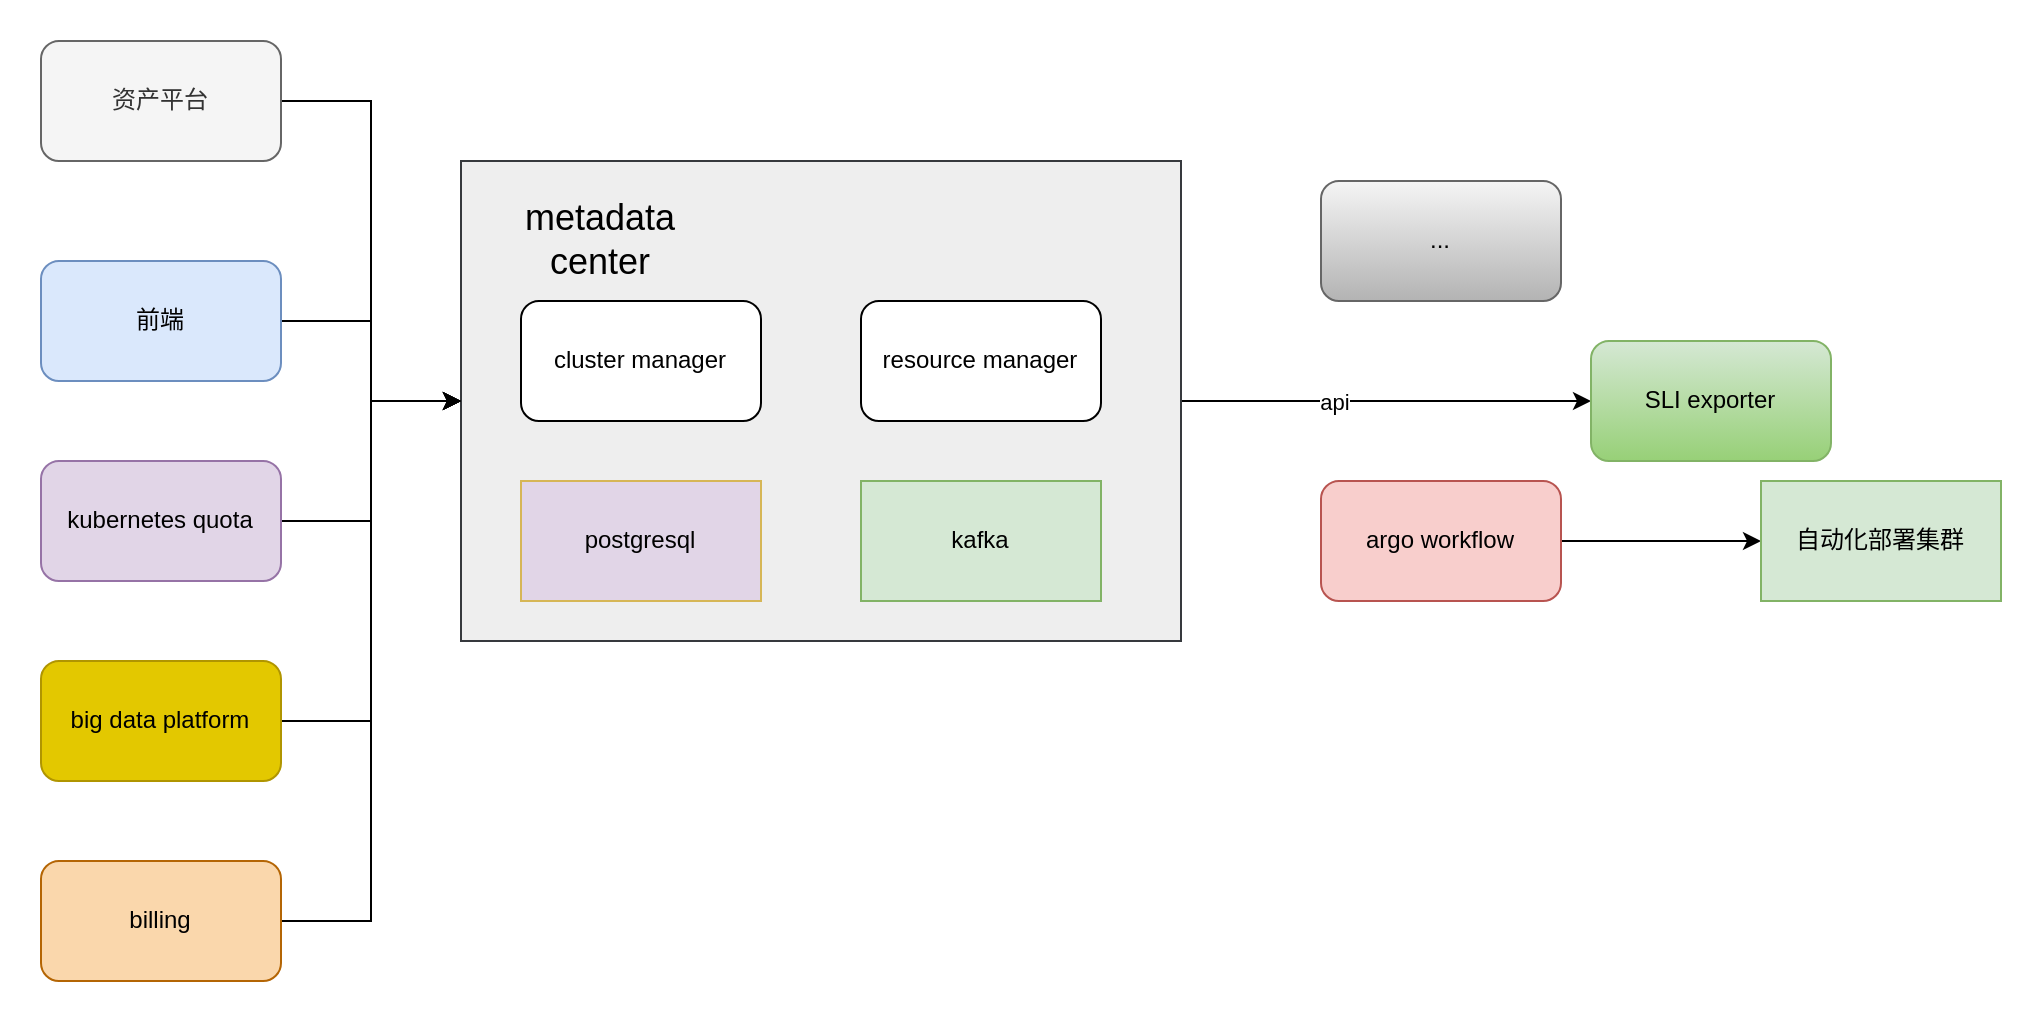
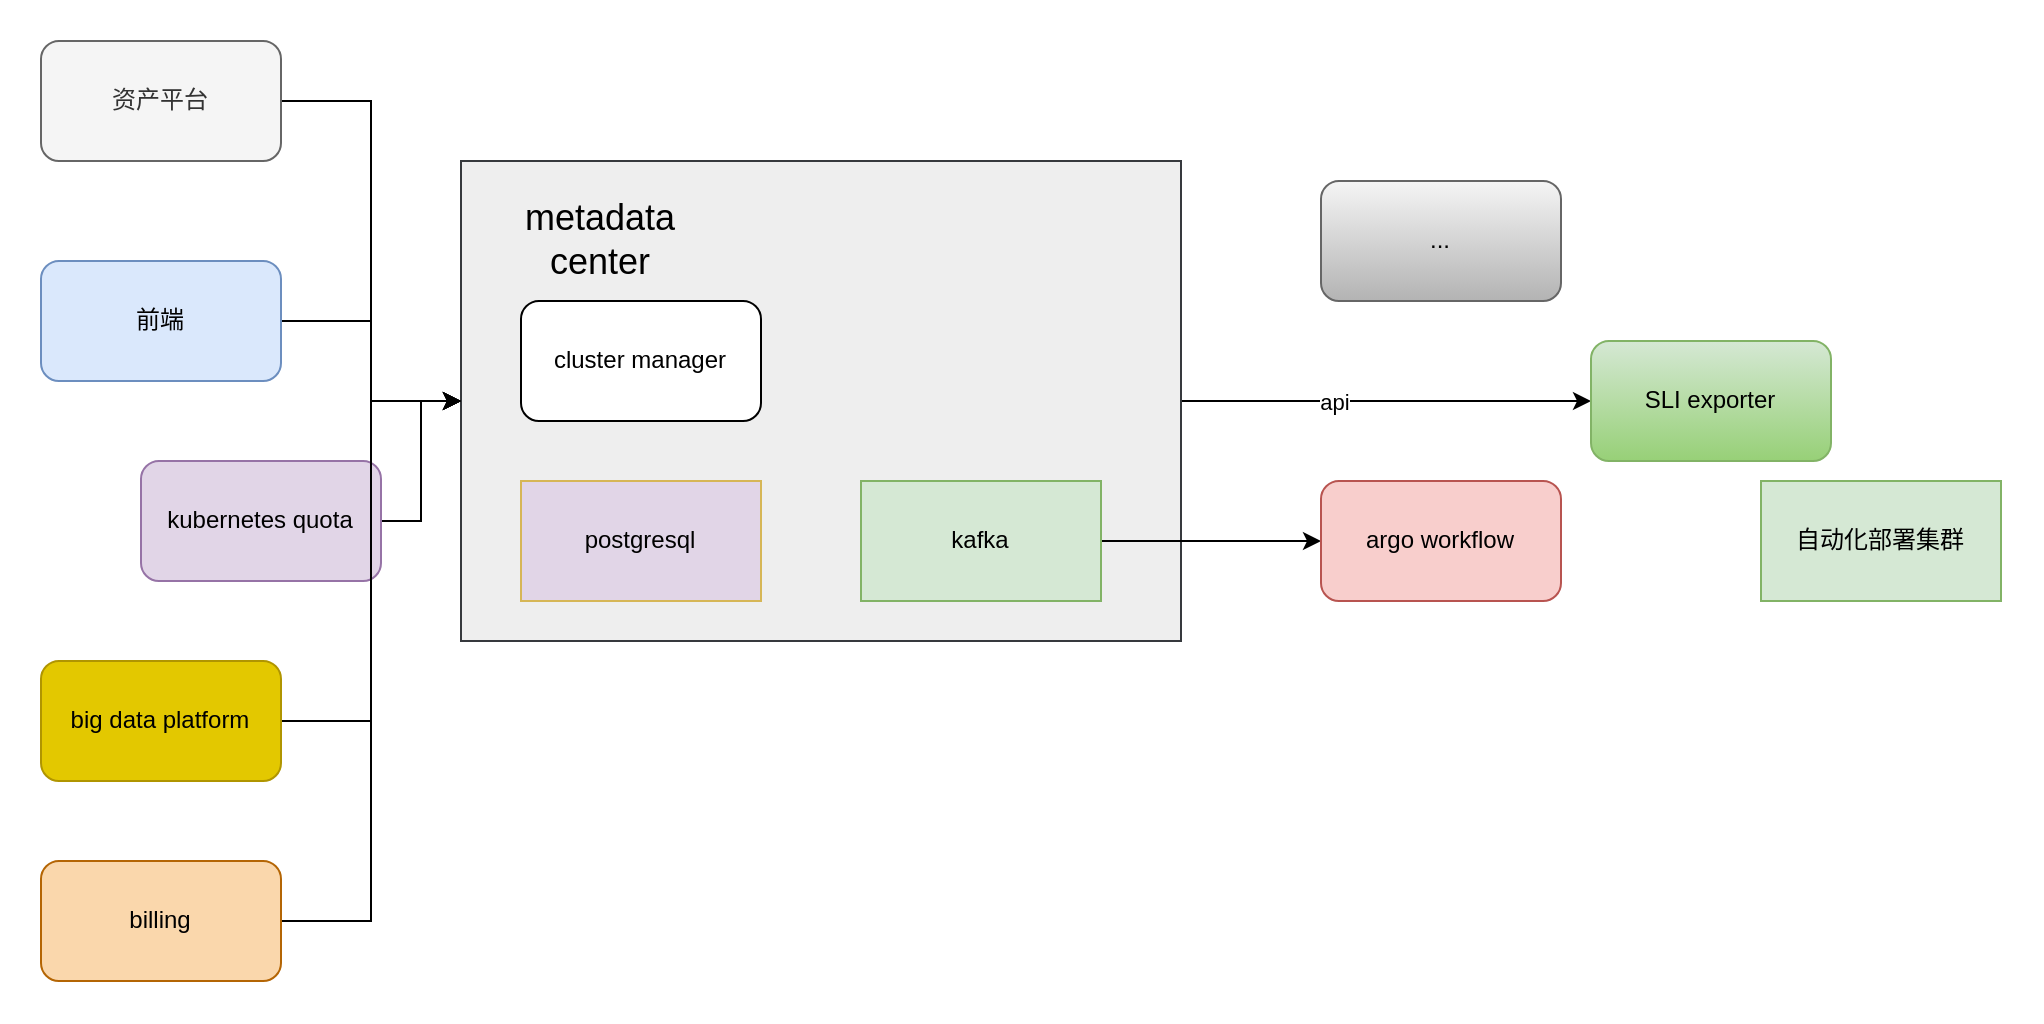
node "resource manager": removed
node "kubernetes quota": moved (161, 521) -> (261, 521)
edge "kafka" -> "argo workflow": added
edge "argo workflow" -> "自动化部署集群": removed
